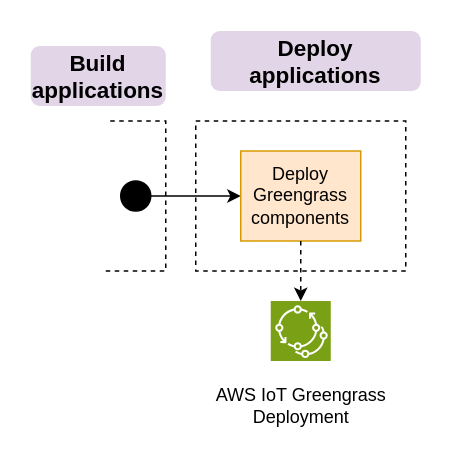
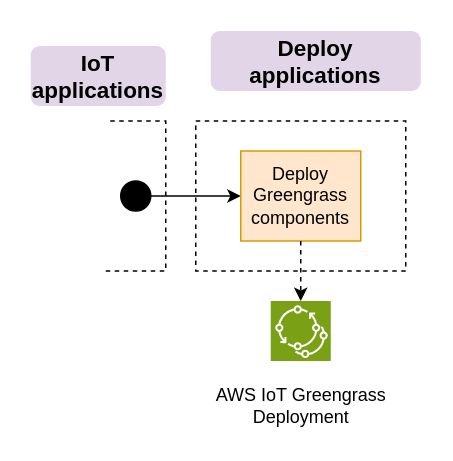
node "Build applications": label "Build applications" -> "IoT applications"
